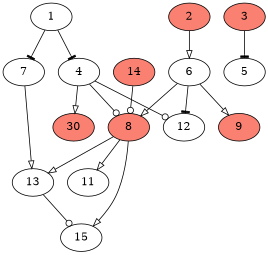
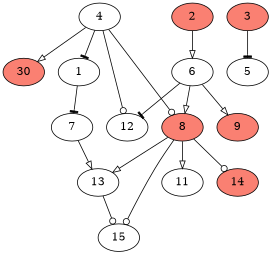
edge "1" -> "4": reversed
edge "14" -> "8": reversed
edge "8" -> "15": arrowhead onormal -> odot
